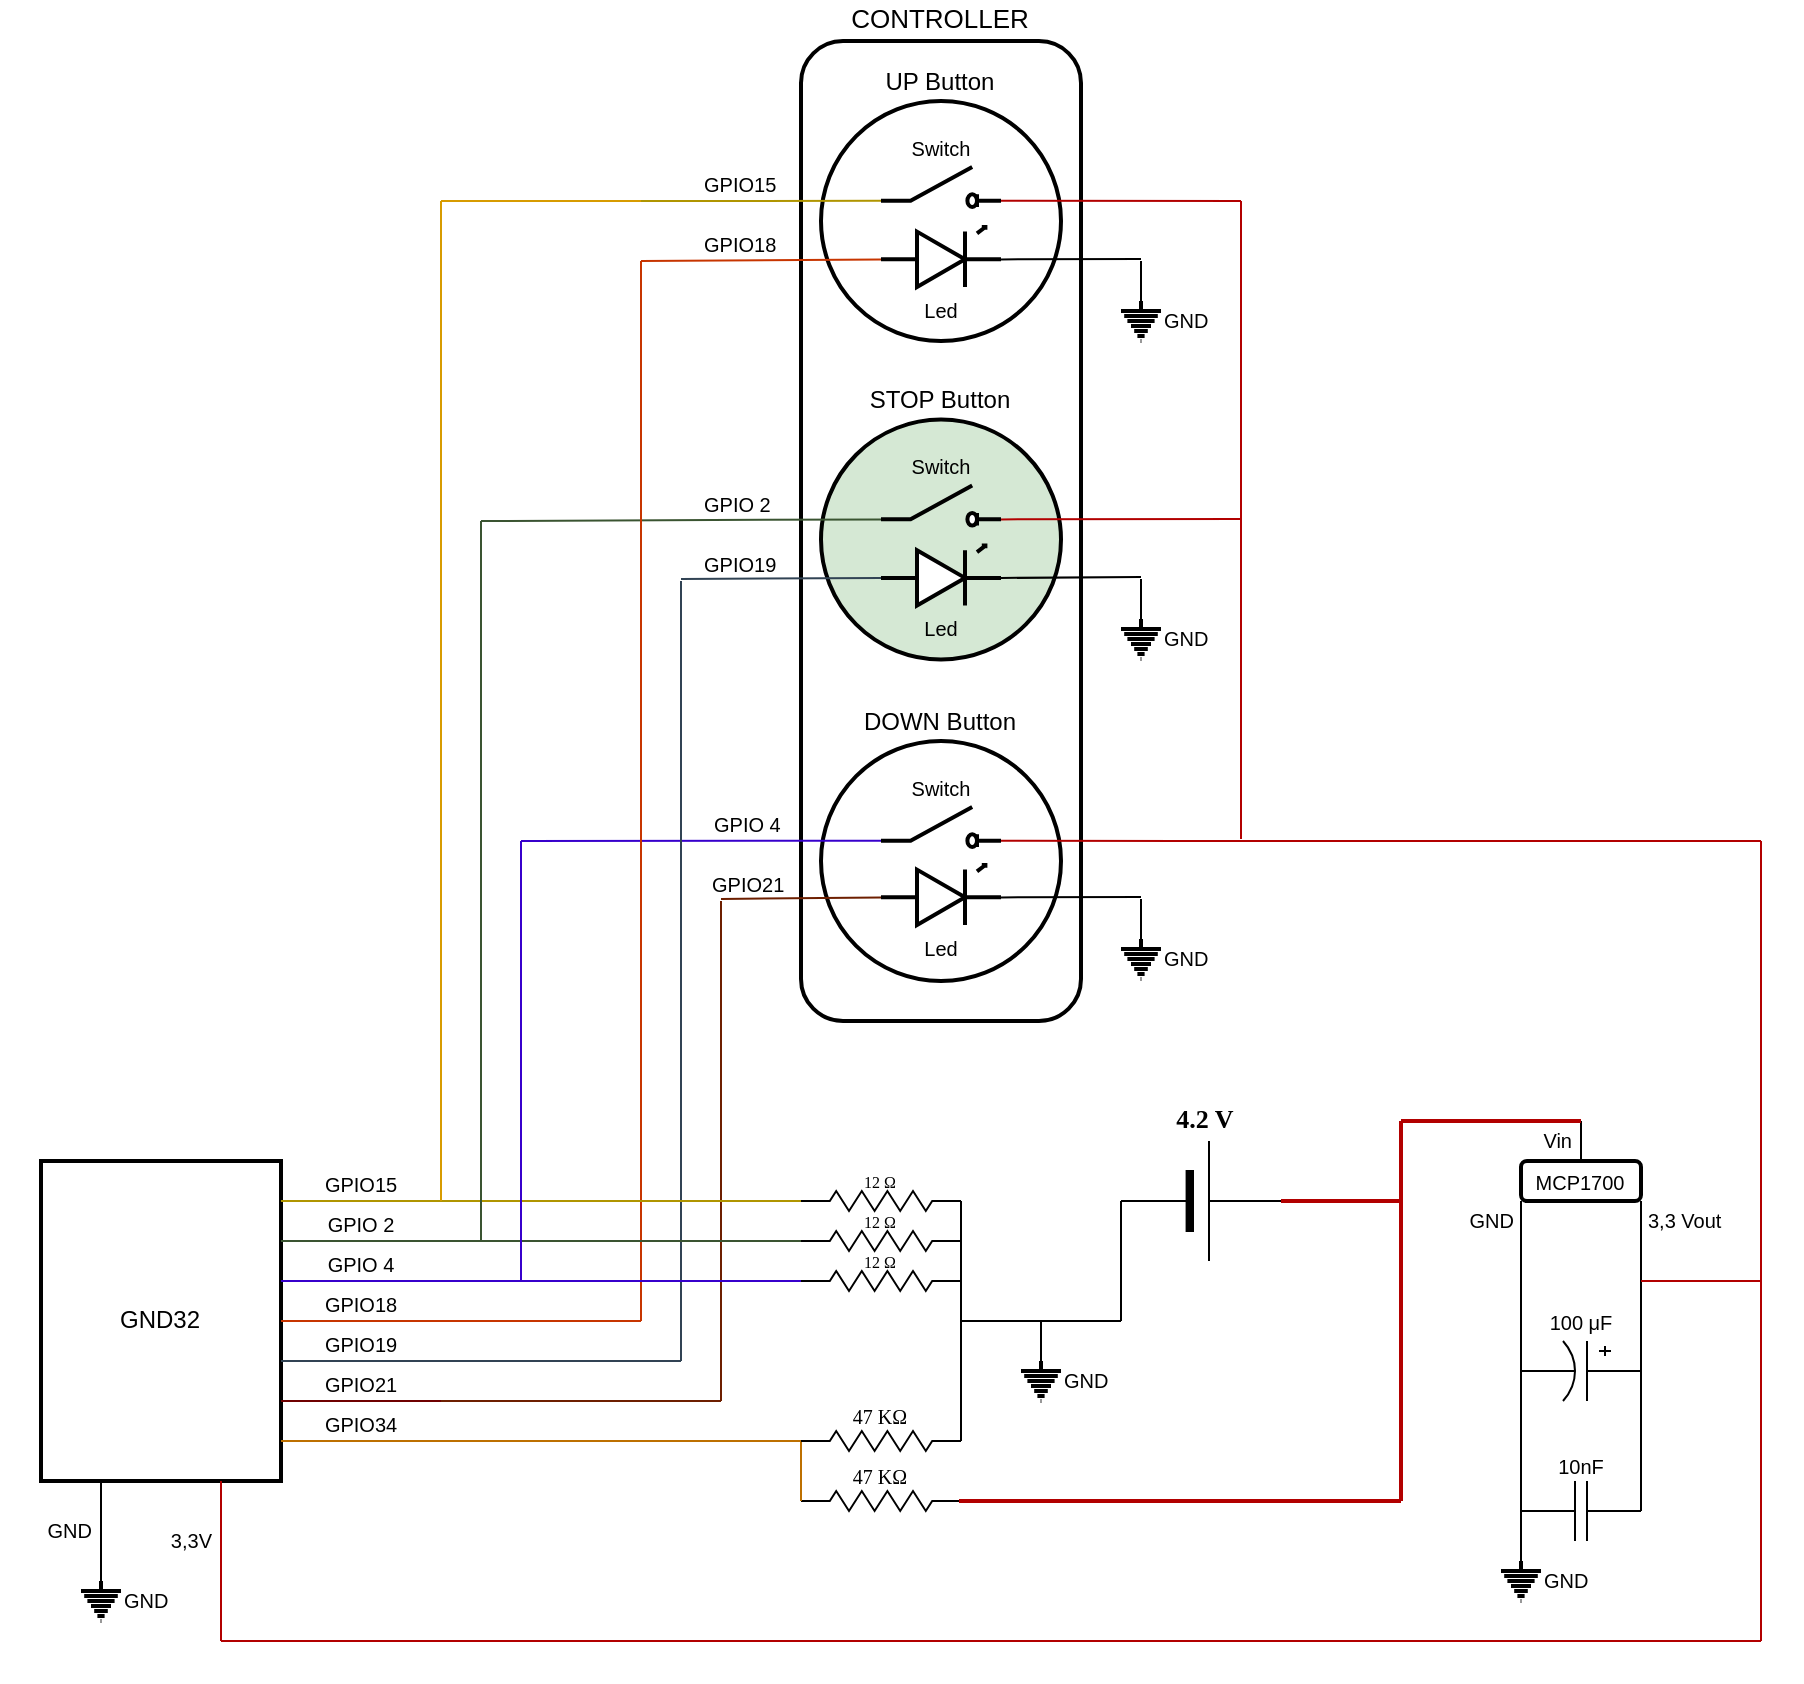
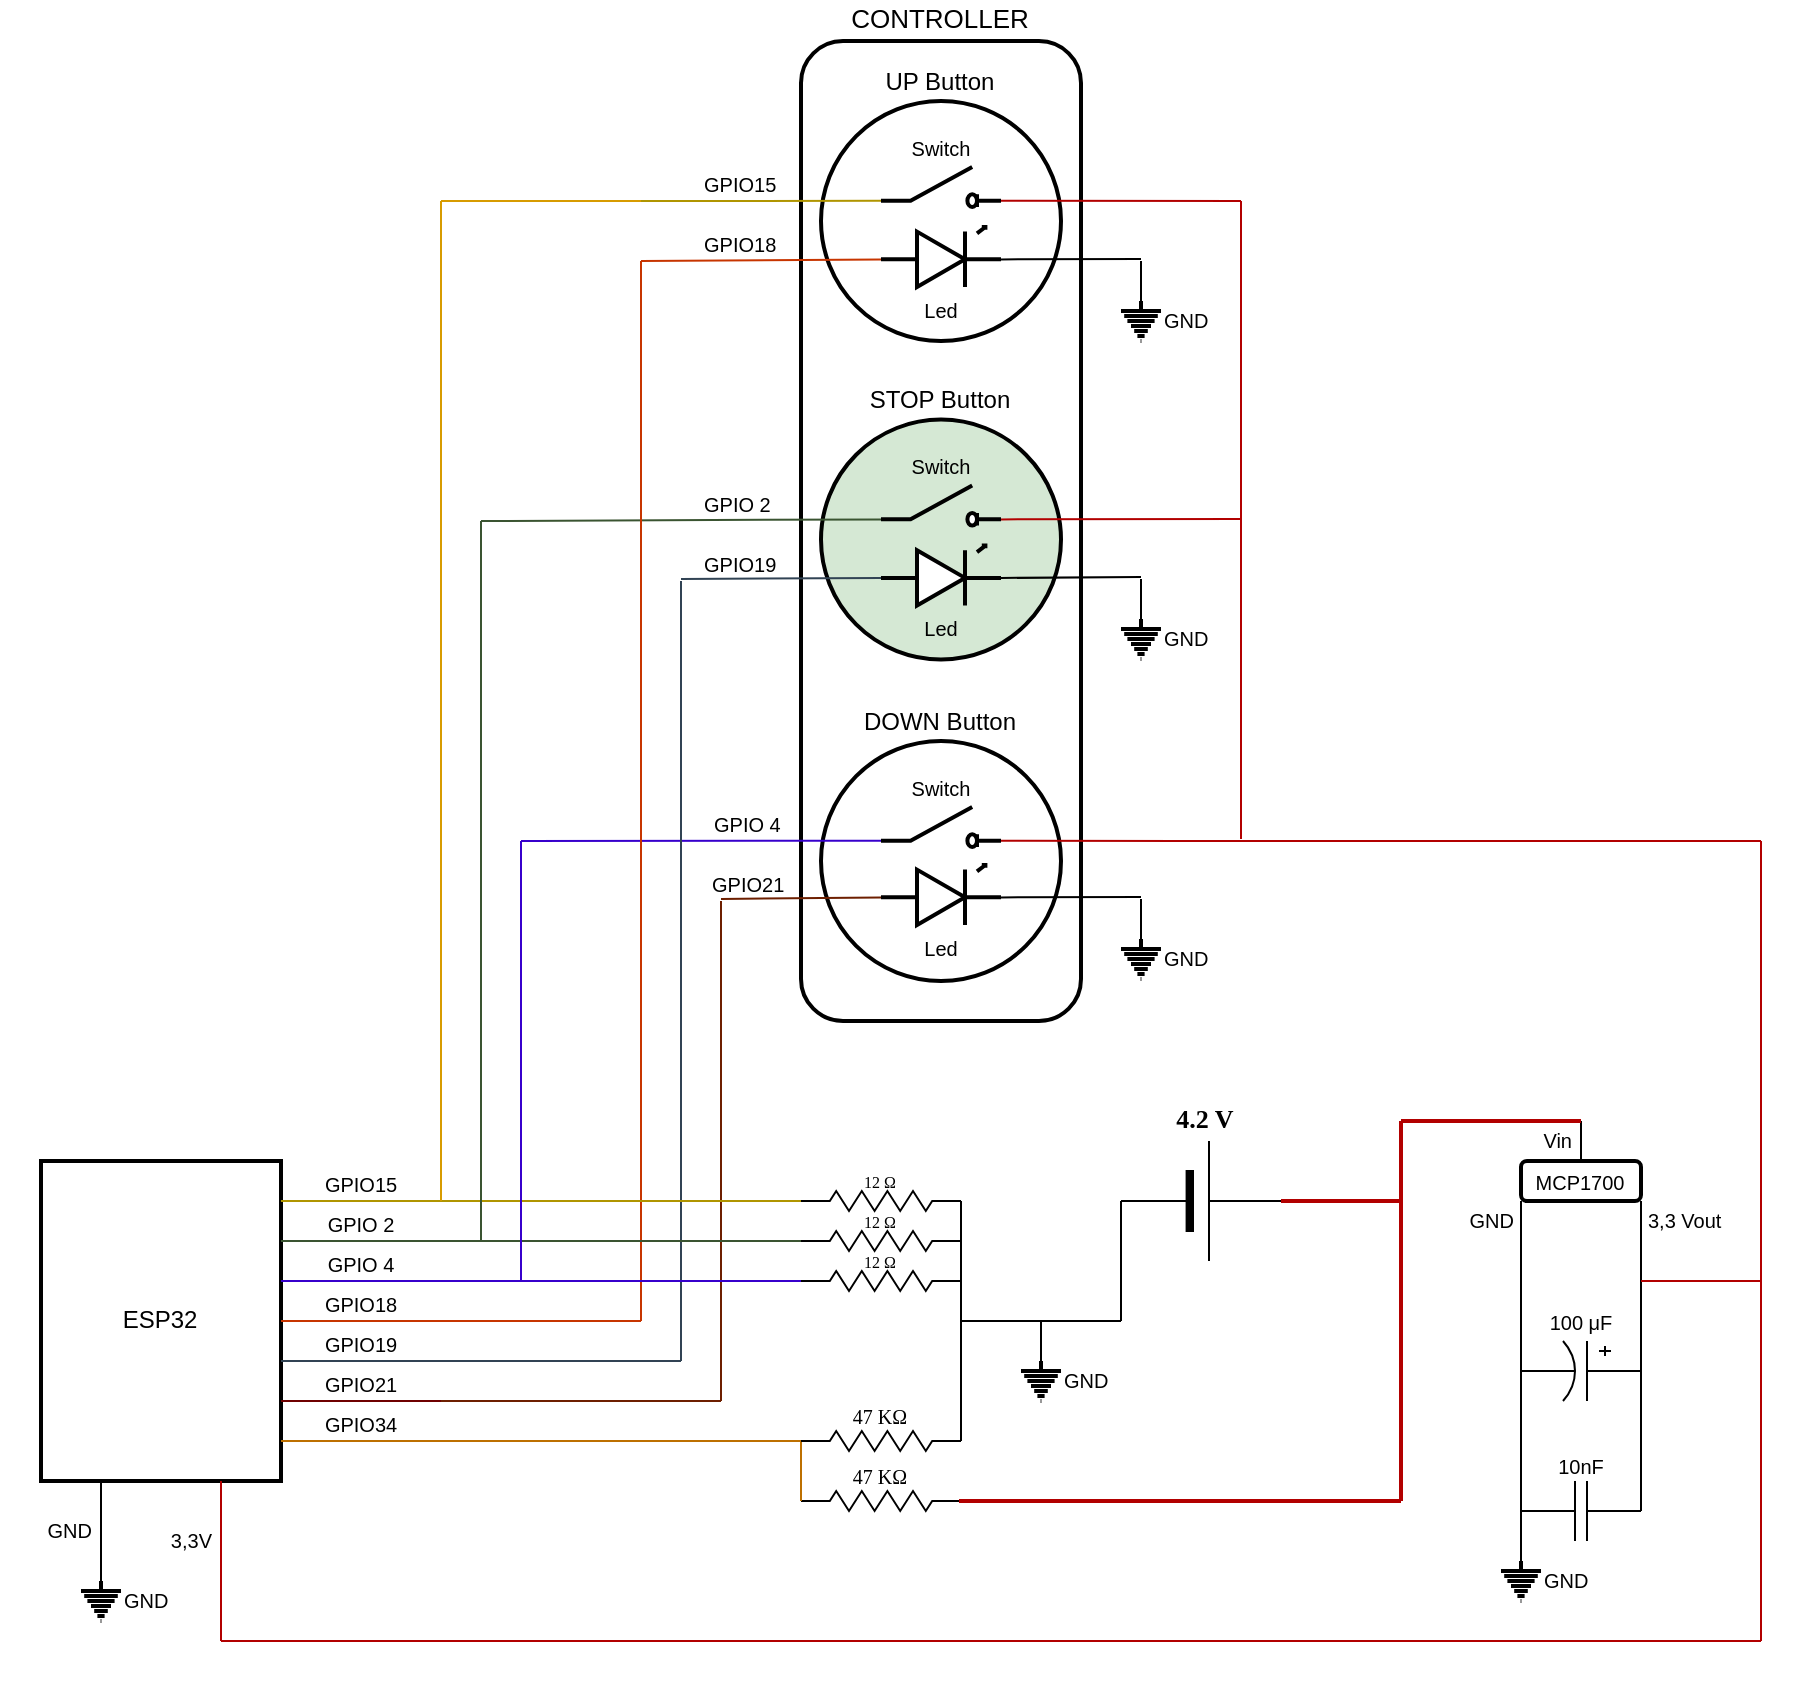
node "GND32": label "GND32" -> "ESP32"
